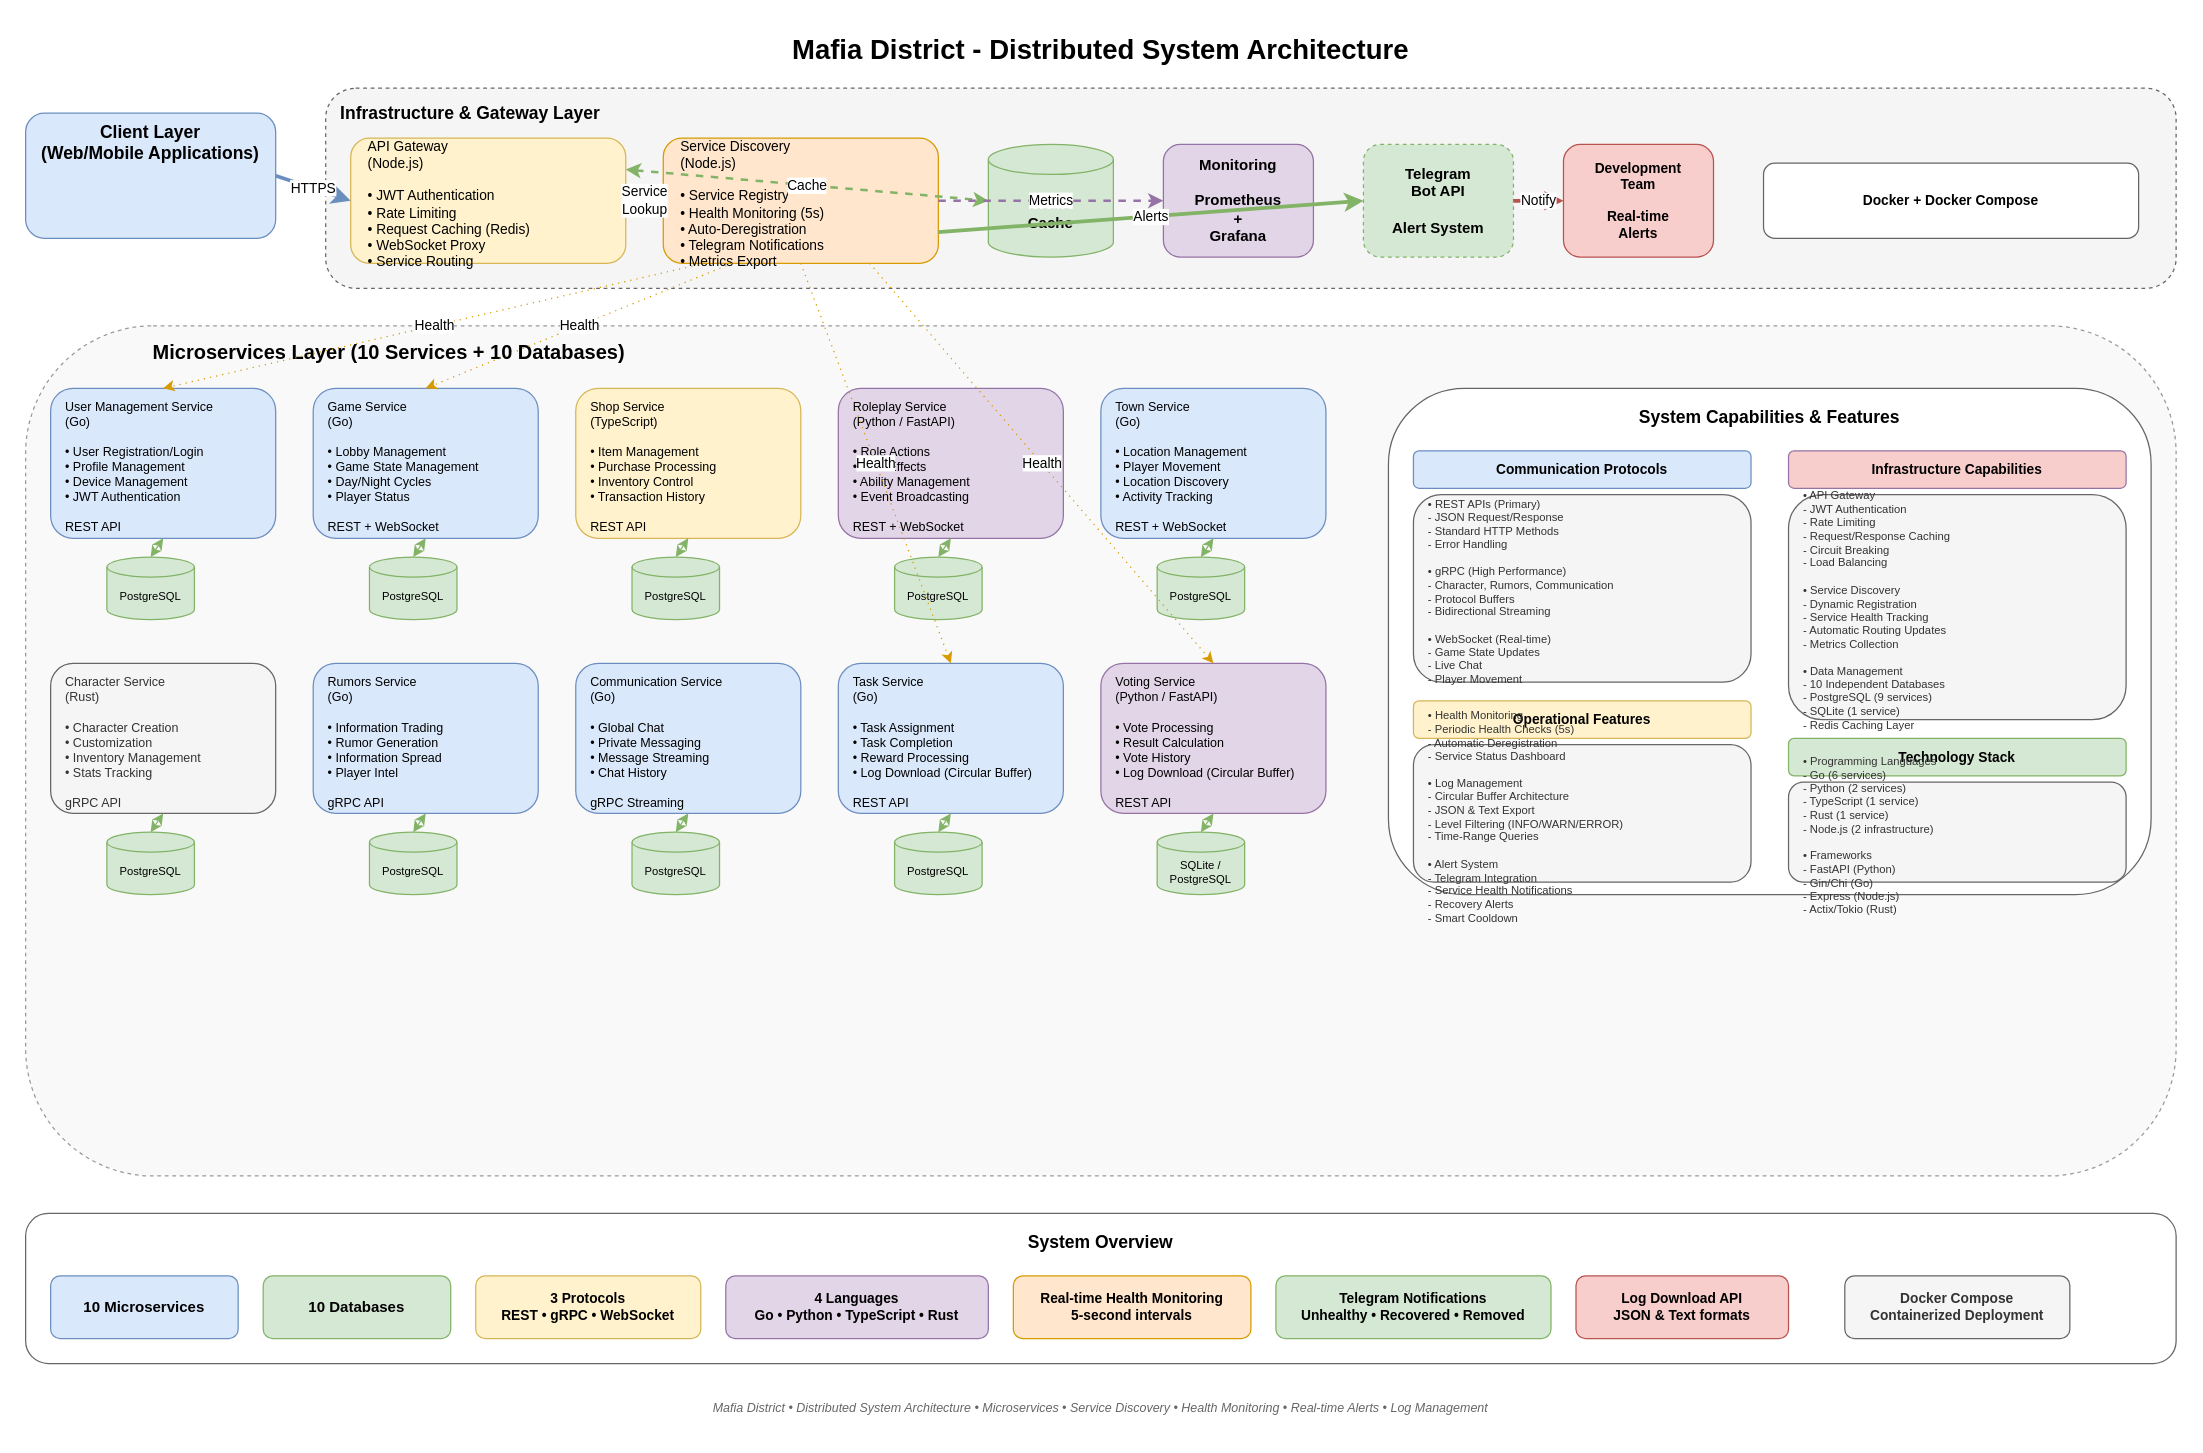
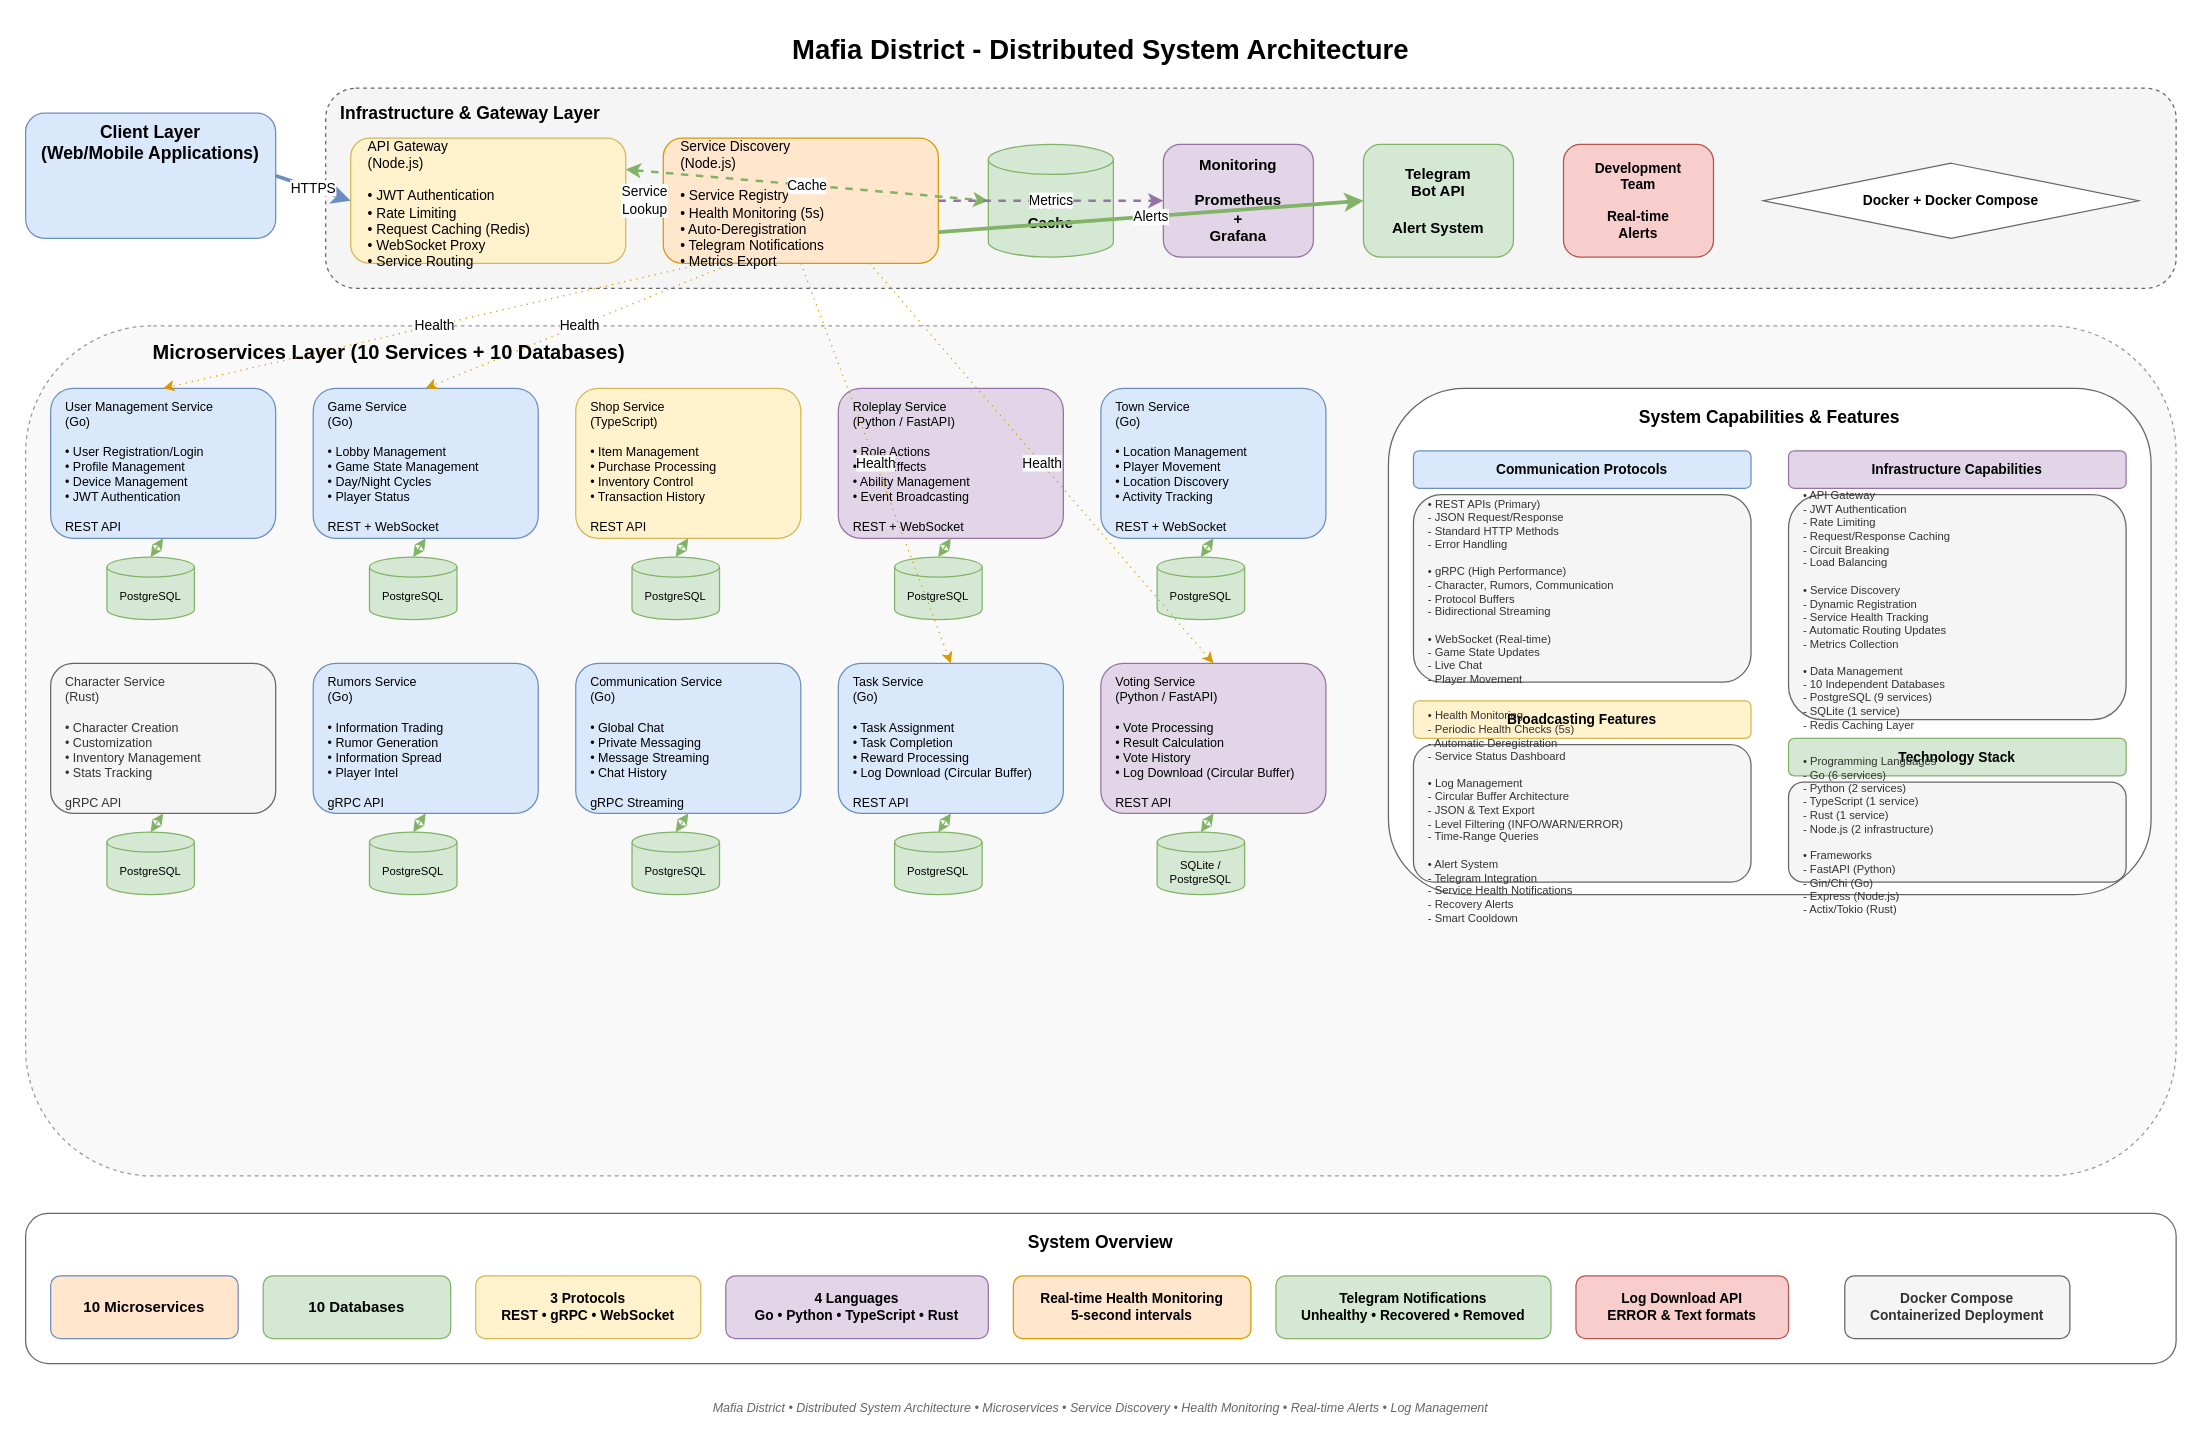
node "Telegram Bot API Alert System": style dashed -> solid
edge "Telegram Bot API Alert System" -> "Development Team Real-time Alerts": removed, label "Notify"
node "Docker + Docker Compose": shape rounded rectangle -> diamond
node "Infrastructure Capabilities": fillcolor #f8cecc -> #e1d5e7
node "Operational Features": label "Operational Features" -> "Broadcasting Features"
node "10 Microservices": fillcolor #dae8fc -> #ffe6cc
node "Log Download API JSON & Text formats": label "Log Download API JSON & Text formats" -> "Log Download API ERROR & Text formats"
